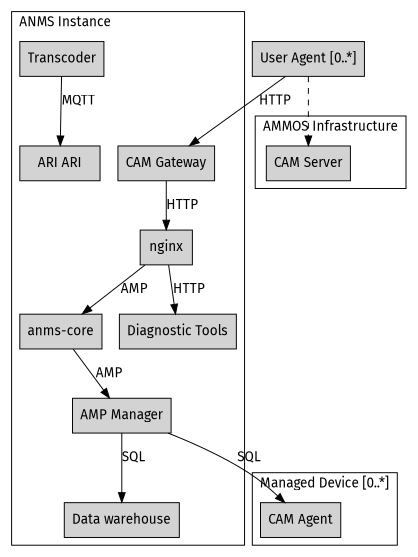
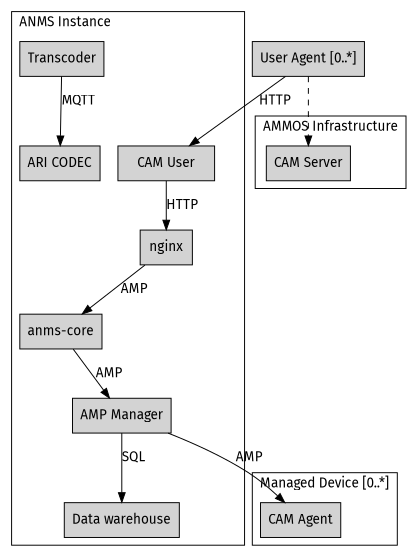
node "ARI ARI": label "ARI ARI" -> "ARI CODEC"
node "CAM Gateway": label "CAM Gateway" -> "CAM User"
node "Diagnostic Tools": removed
edge "AMP Manager" -> "CAM Agent": label "SQL" -> "AMP"
